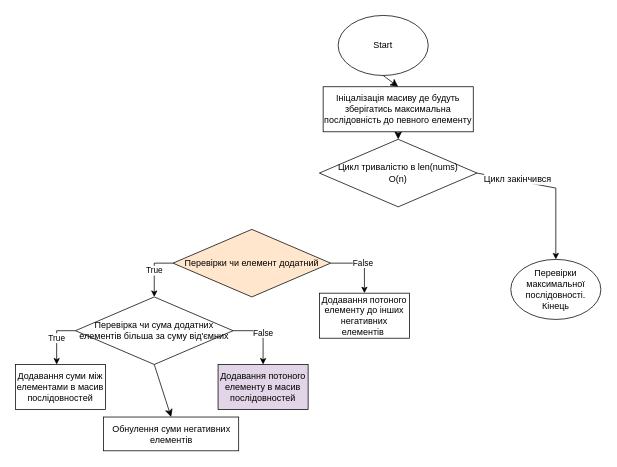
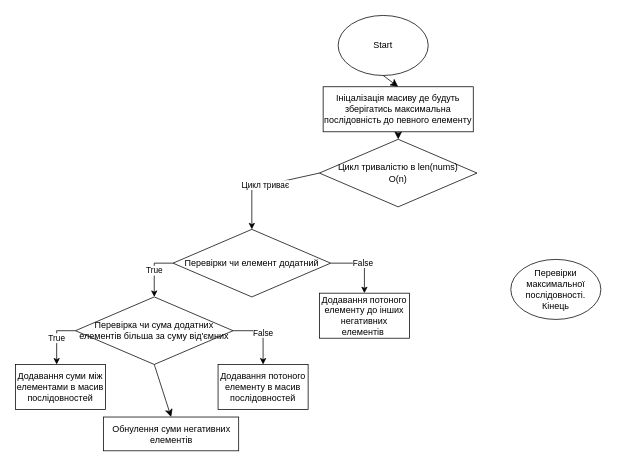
edge "Цикл тривалістю в len(nums) O(n)" -> "Перевірки чи елемент додатний": added, label "Цикл триває"
edge "Цикл тривалістю в len(nums) O(n)" -> "Перевірки максимальної послідовності. Кінець": removed, label "Цикл закінчився"
node "Перевірки чи елемент додатний": fillcolor #ffe6cc -> #ffffff
node "Додавання потоного елементу в масив послідовностей": fillcolor #e1d5e7 -> #ffffff
